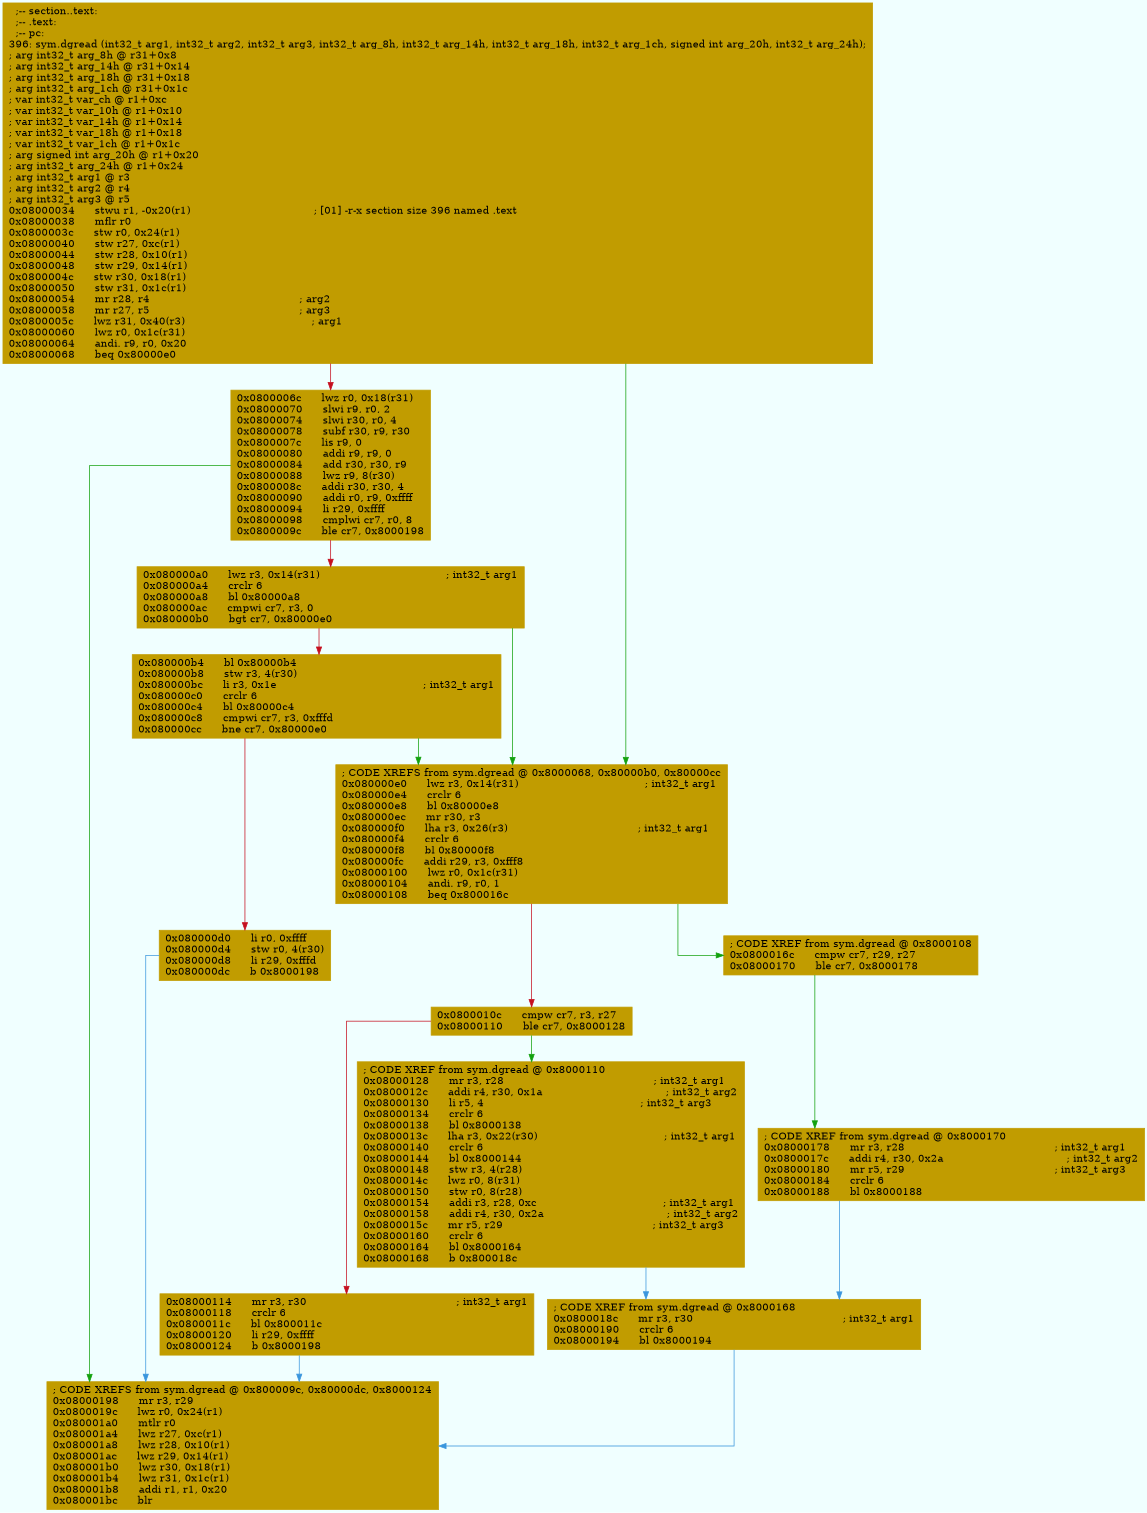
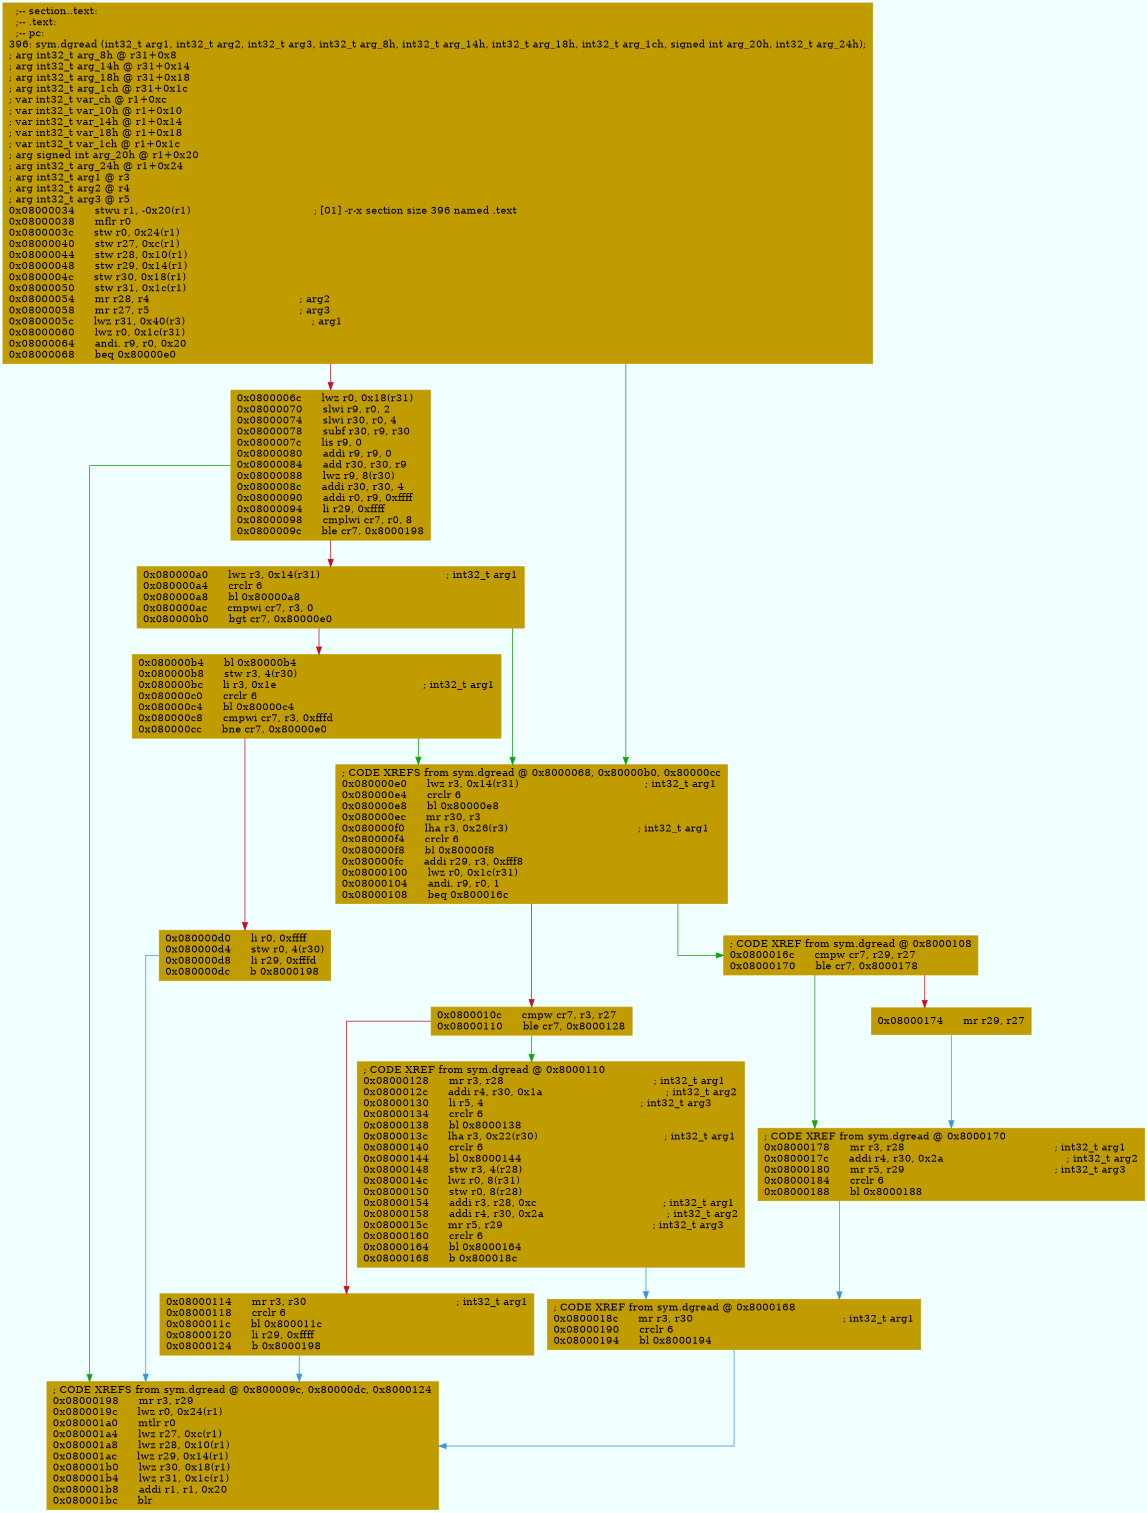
node "0x08000174      mr r29, r27": added
